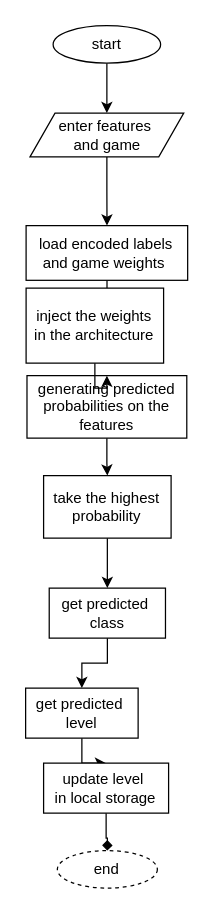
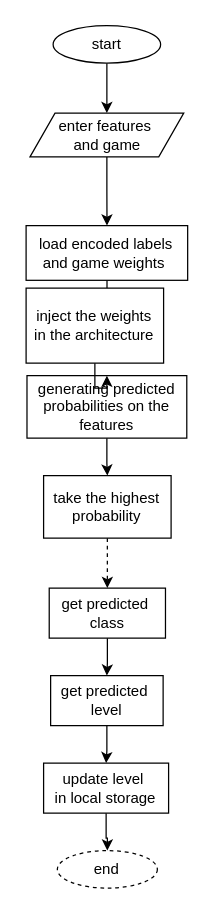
edge "take the highest probability" -> "get predicted class": style solid -> dashed
node "get predicted level": moved (82, 713) -> (107, 701)
edge "update level in local storage" -> "end": arrowhead diamond -> classic
